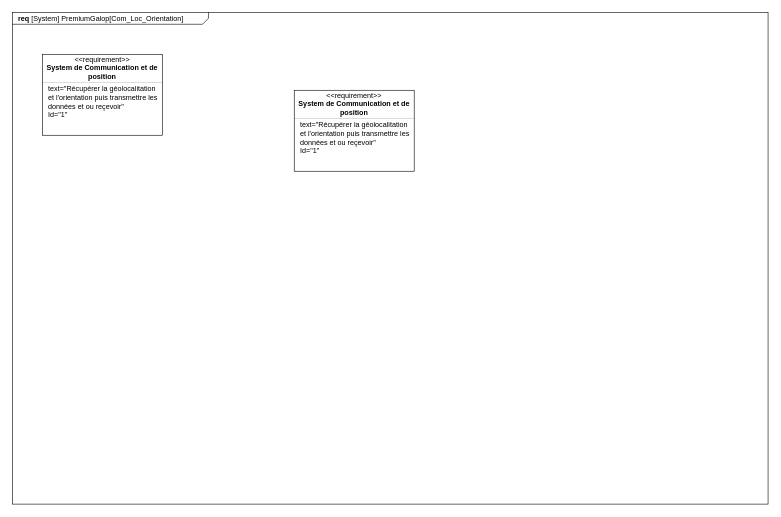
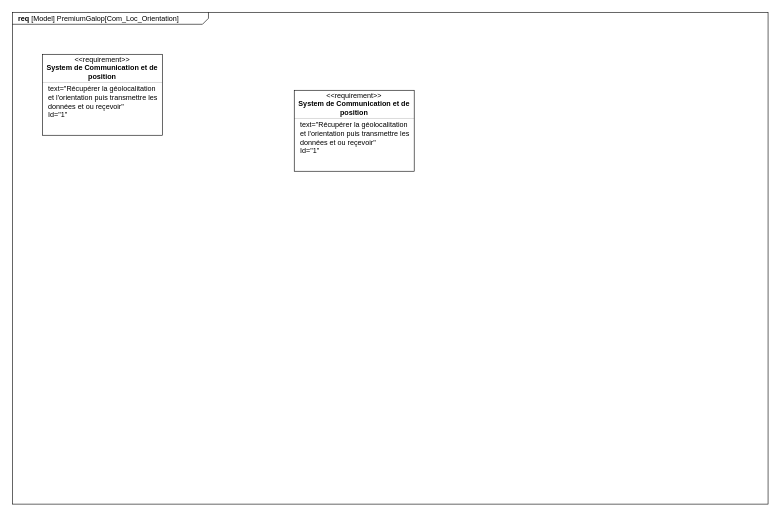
node "req [System] PremiumGalop[Com_Loc_Orientation]": label "req [System] PremiumGalop[Com_Loc_Orientation]" -> "req [Model] PremiumGalop[Com_Loc_Orientation]"
